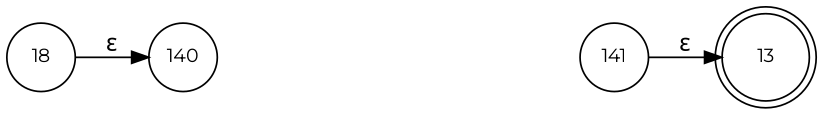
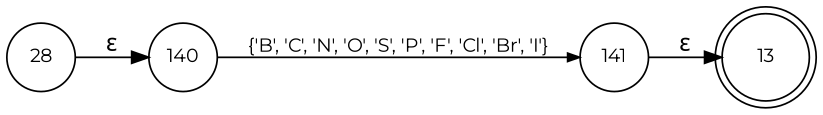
node "18": label "18" -> "28"
edge "140" -> "141": added, label "{'B', 'C', 'N', 'O', 'S', 'P', 'F', 'Cl', 'Br', 'I'}"
